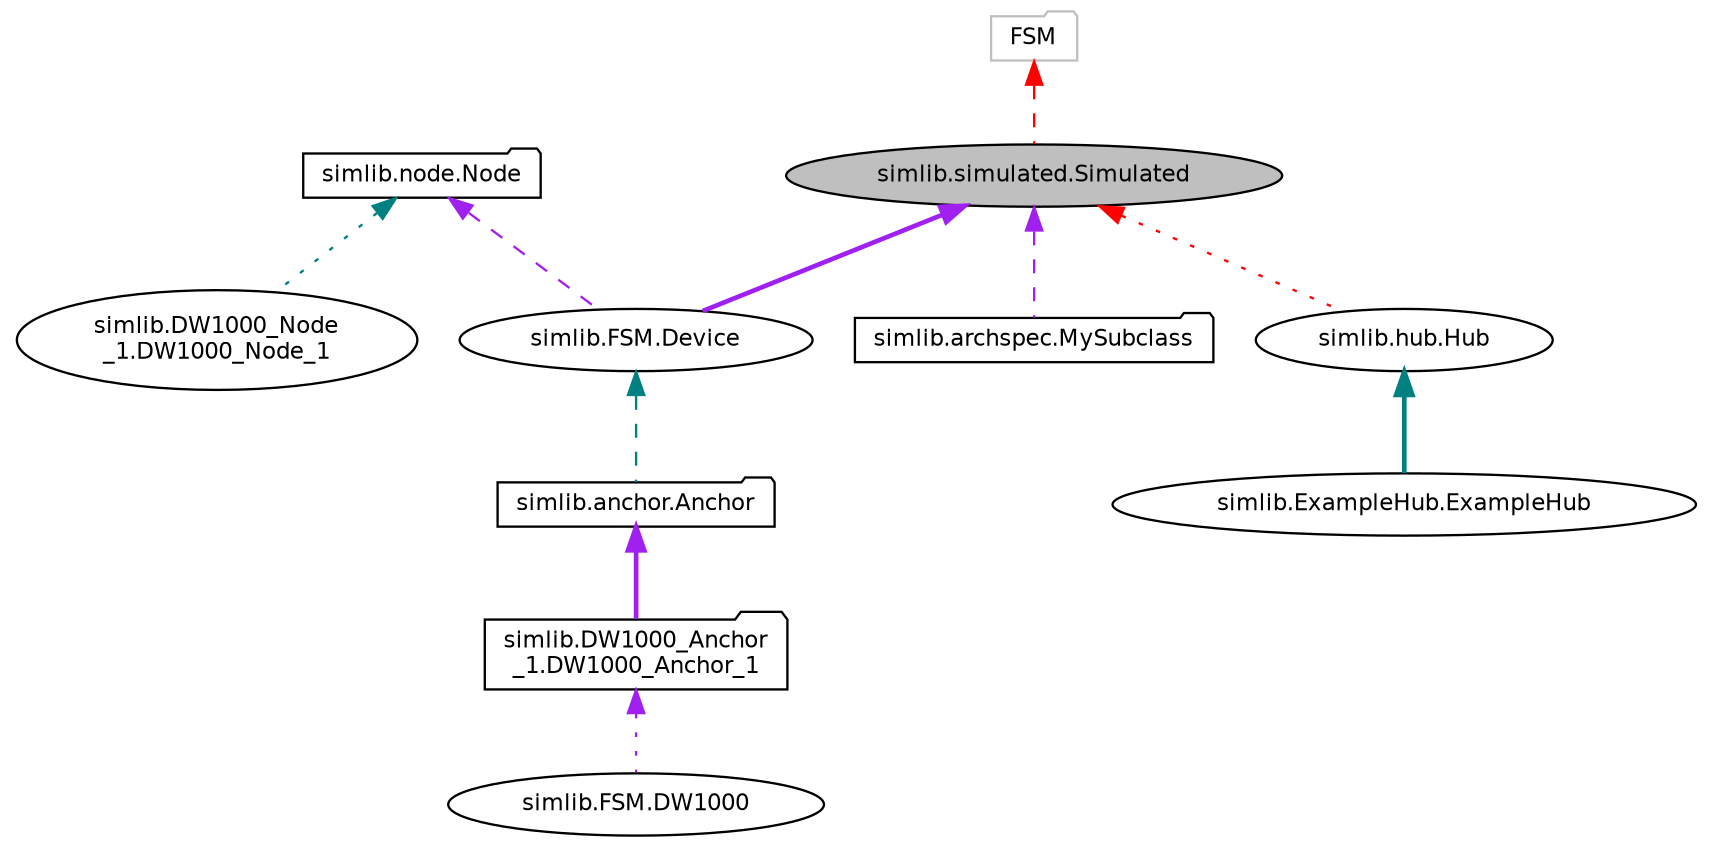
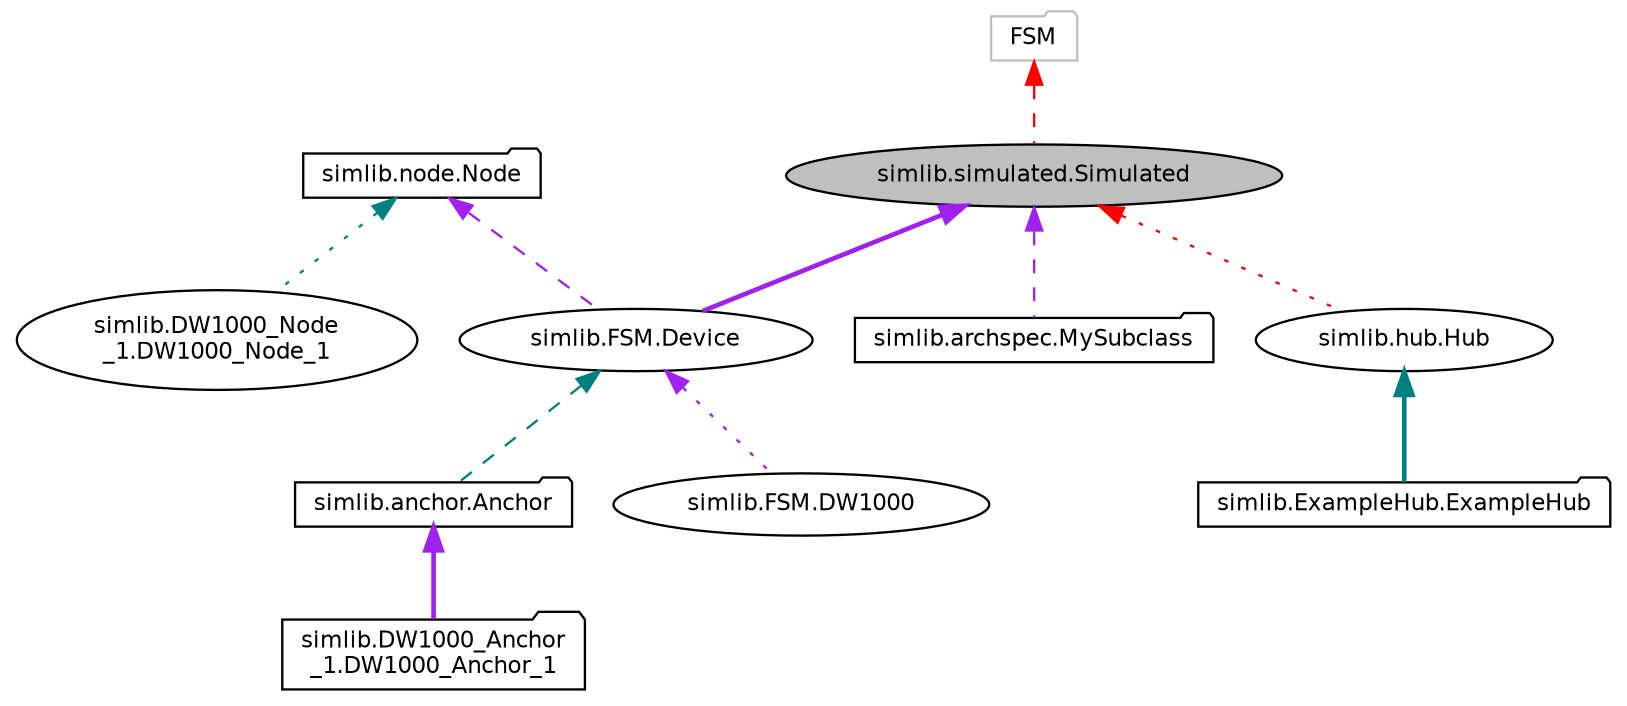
node "simlib.ExampleHub.ExampleHub": shape ellipse -> folder
edge "simlib.FSM.DW1000" -> "simlib.DW1000_Anchor _1.DW1000_Anchor_1": now "simlib.FSM.DW1000" -> "simlib.FSM.Device"
